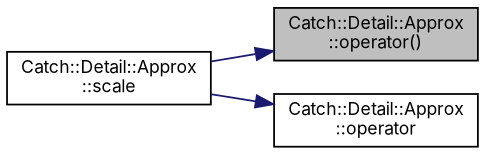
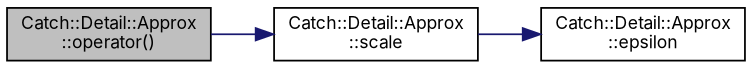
edge "Catch::Detail::Approx ::scale" -> "Catch::Detail::Approx ::operator()": reversed
node "Catch::Detail::Approx ::operator": label "Catch::Detail::Approx ::operator" -> "Catch::Detail::Approx ::epsilon"
